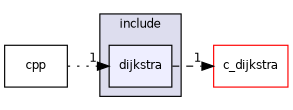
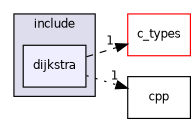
edge "cpp" -> "dijkstra": reversed
node "c_dijkstra": label "c_dijkstra" -> "c_types"
